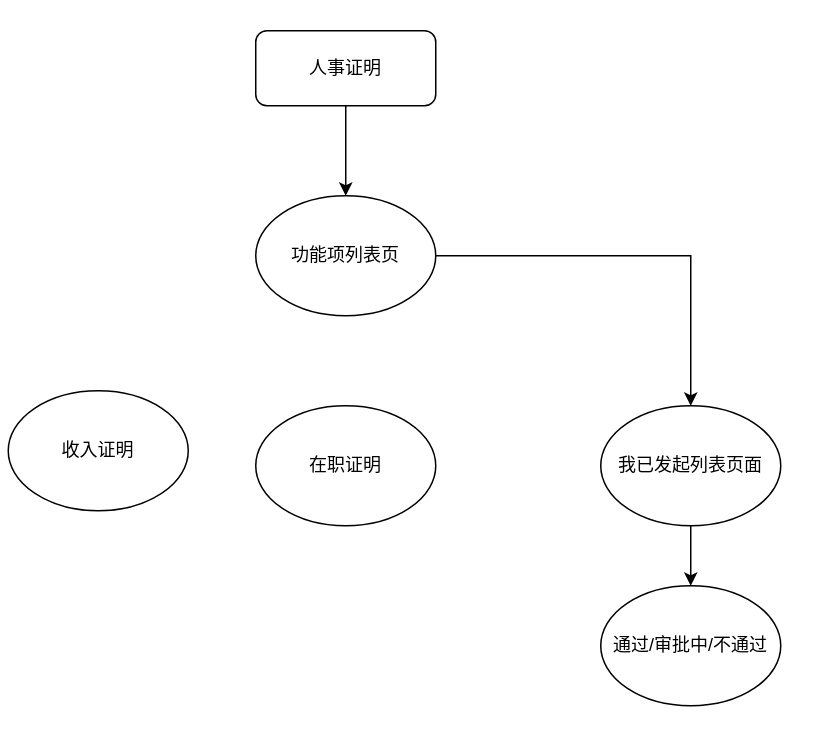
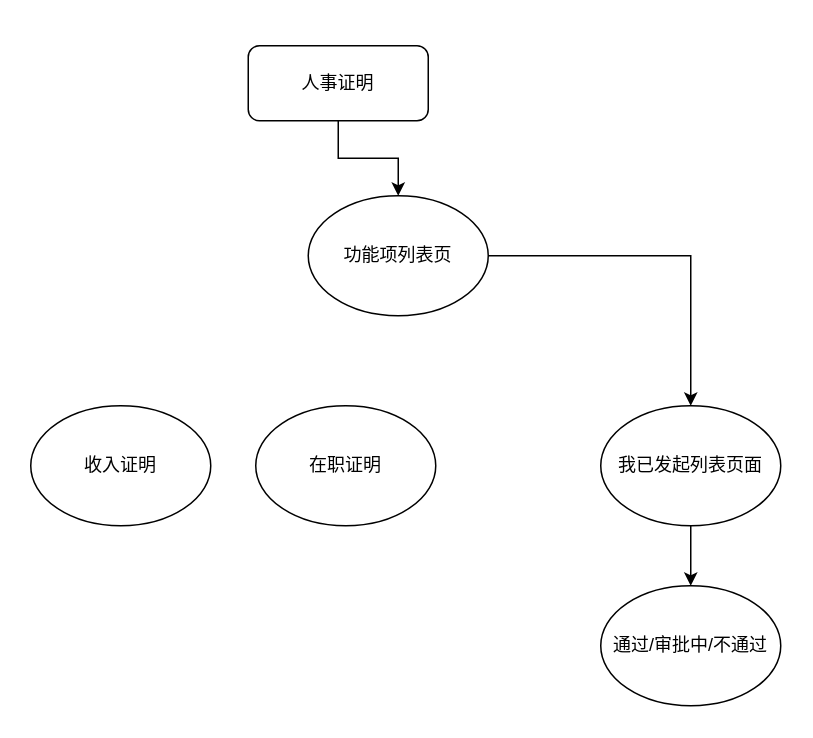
node "人事证明": moved (346, 68) -> (338, 83)
node "功能项列表页": moved (346, 256) -> (398, 256)
node "收入证明": moved (98, 451) -> (121, 466)
